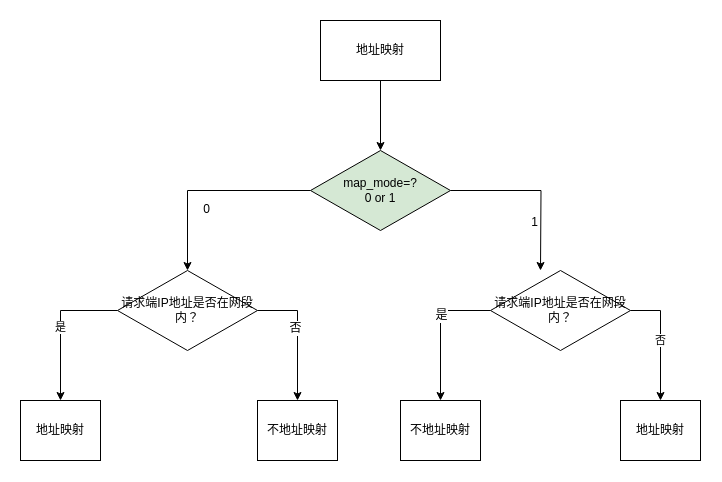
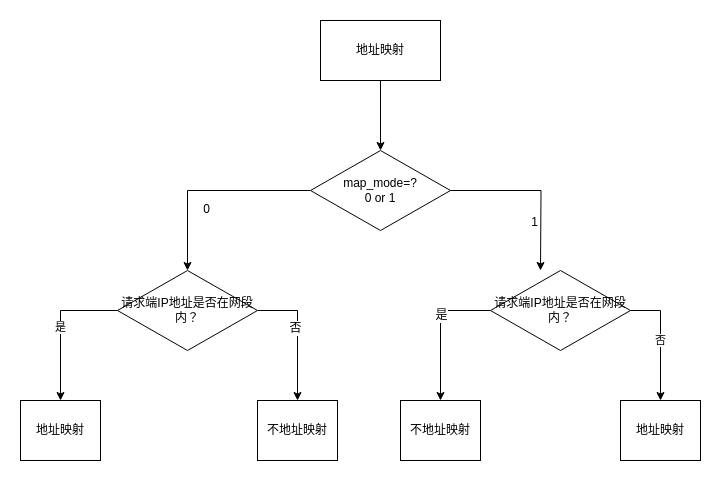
node "map_mode=? 0 or 1": fillcolor #d5e8d4 -> #ffffff
